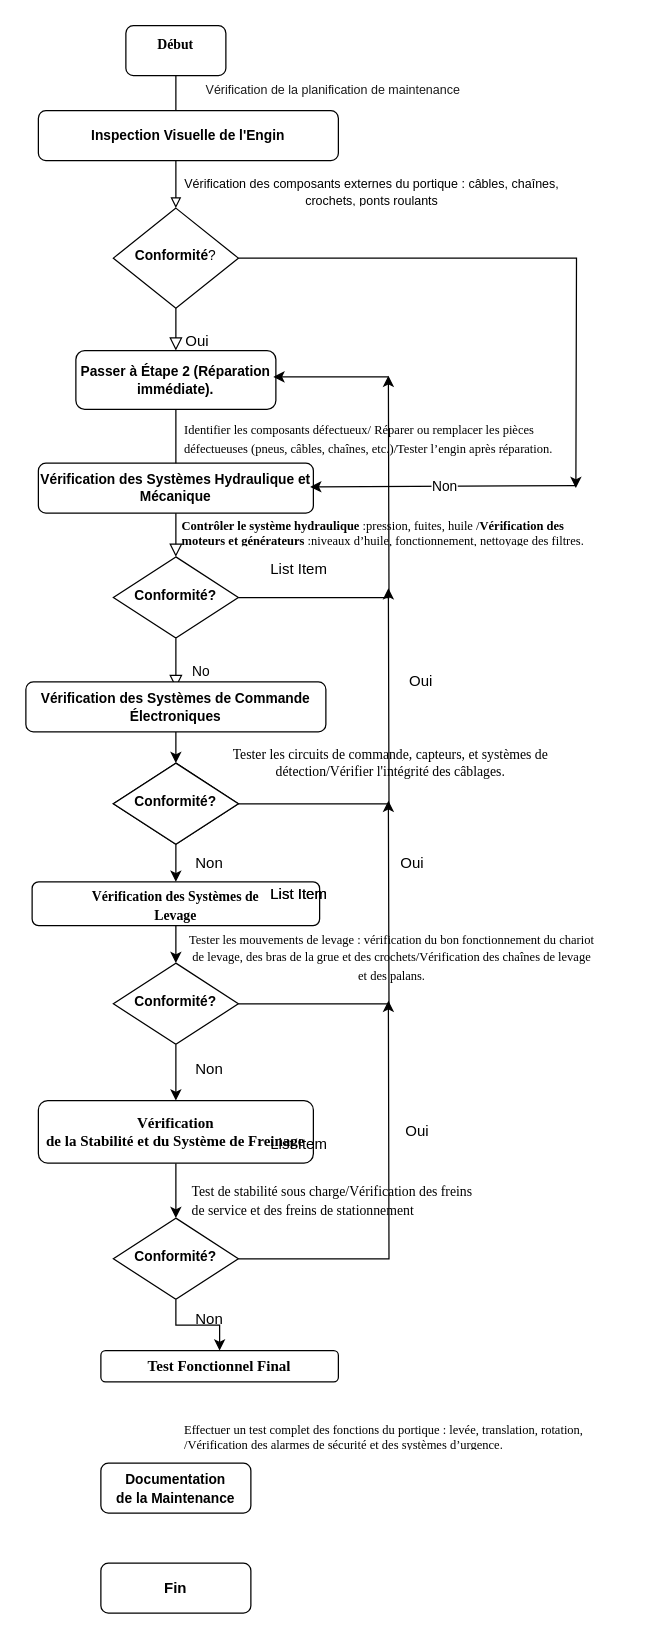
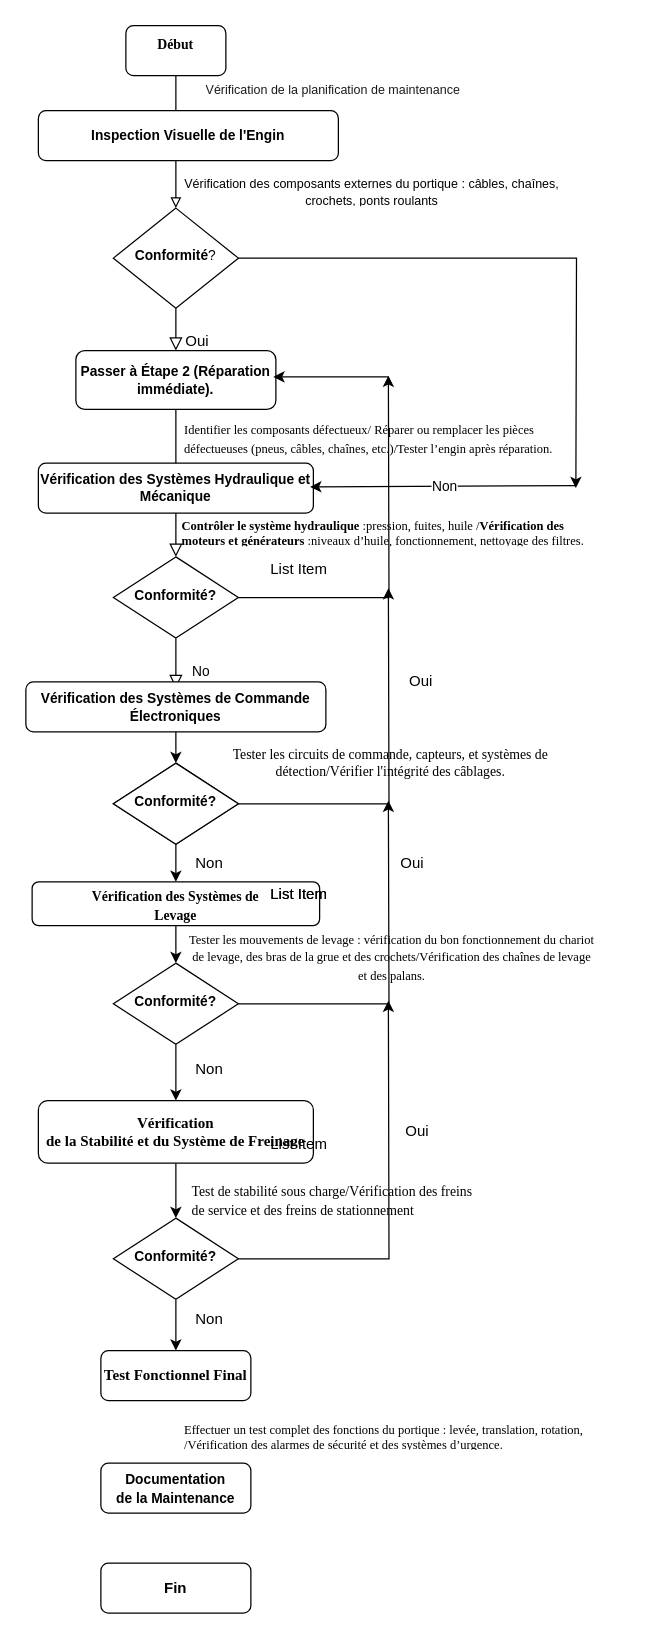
node "Test Fonctionnel Final": size 238x31 -> 150x50
